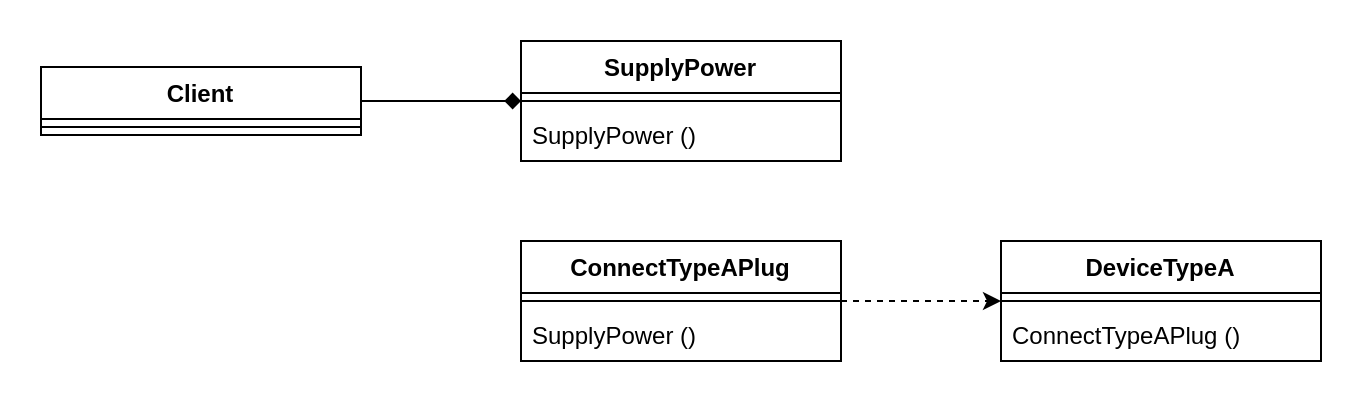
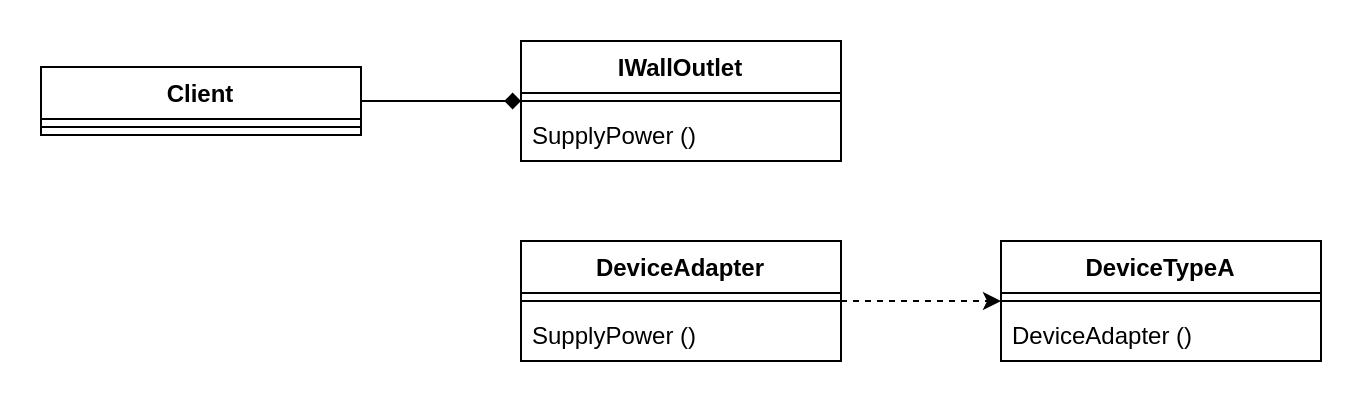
node "SupplyPower": label "SupplyPower" -> "IWallOutlet"
node "ConnectTypeAPlug": label "ConnectTypeAPlug" -> "DeviceAdapter"
node "ConnectTypeAPlug ()": label "ConnectTypeAPlug ()" -> "DeviceAdapter ()"
